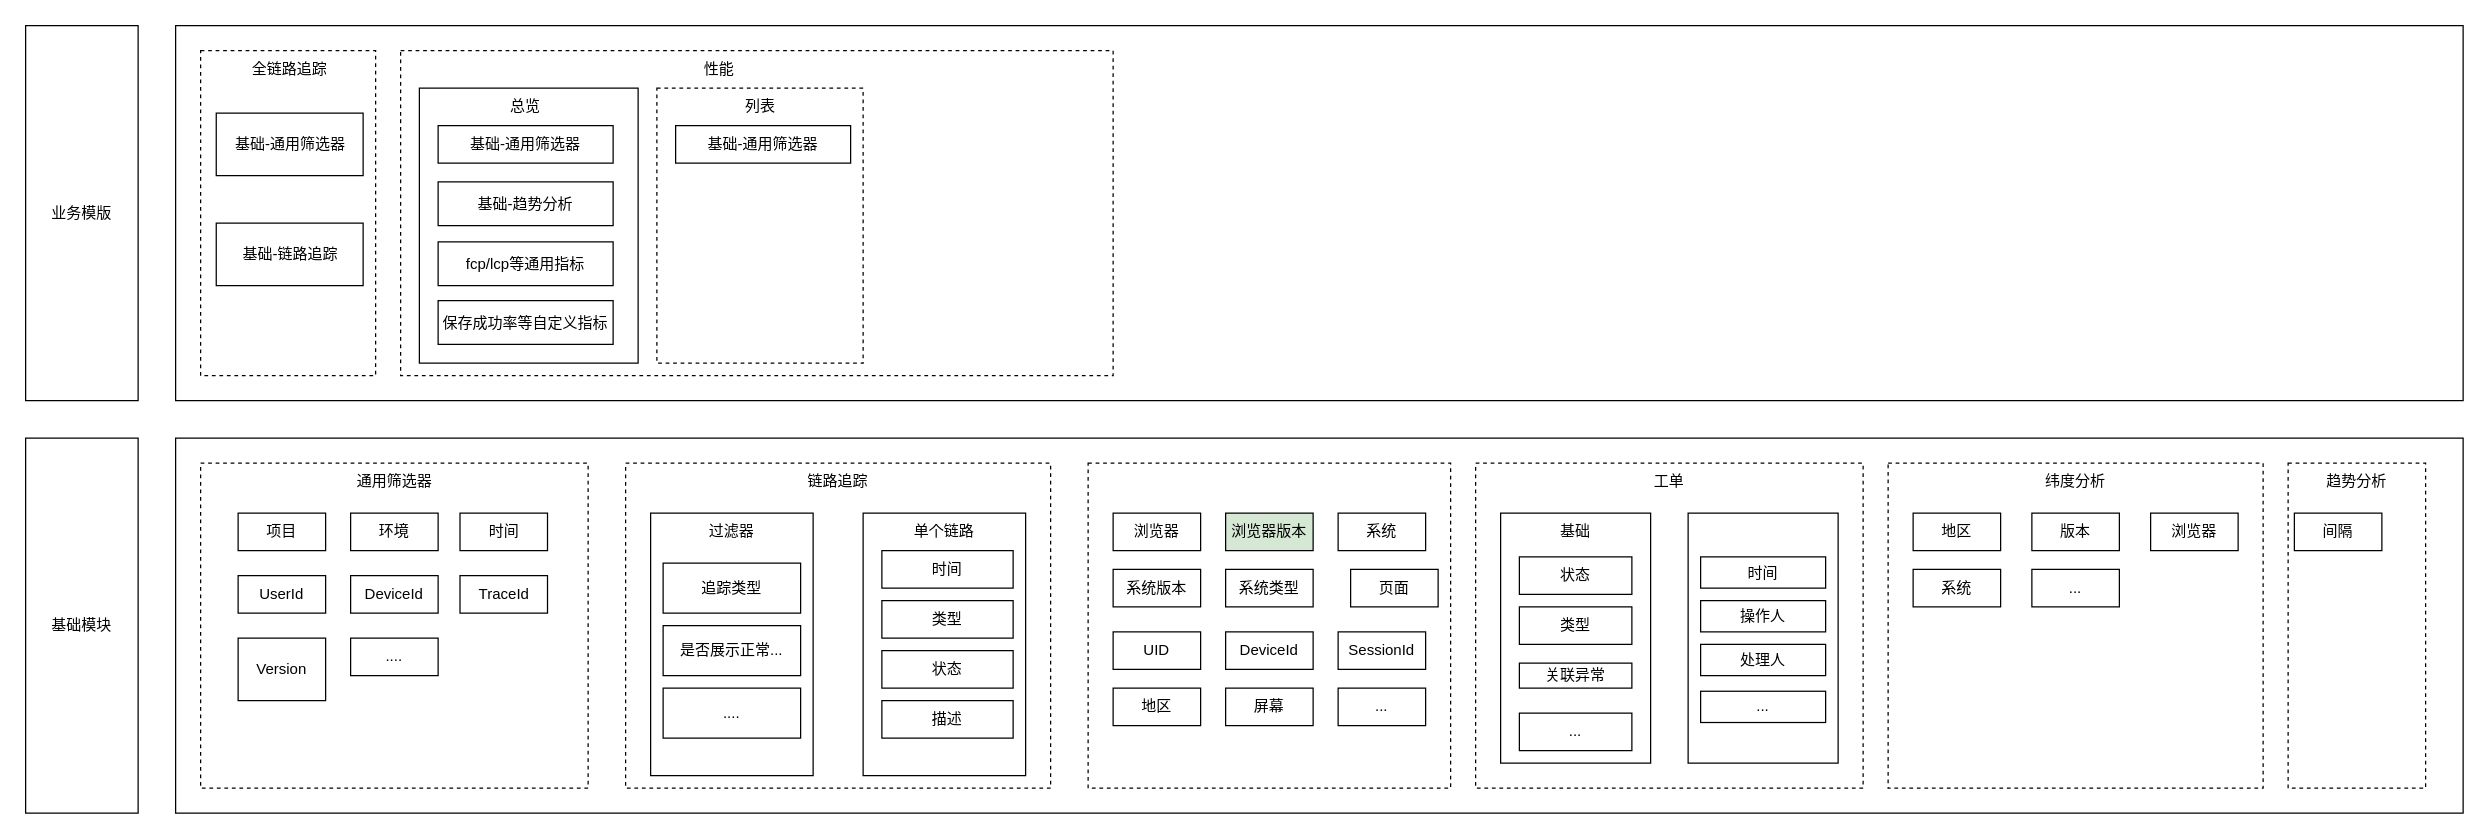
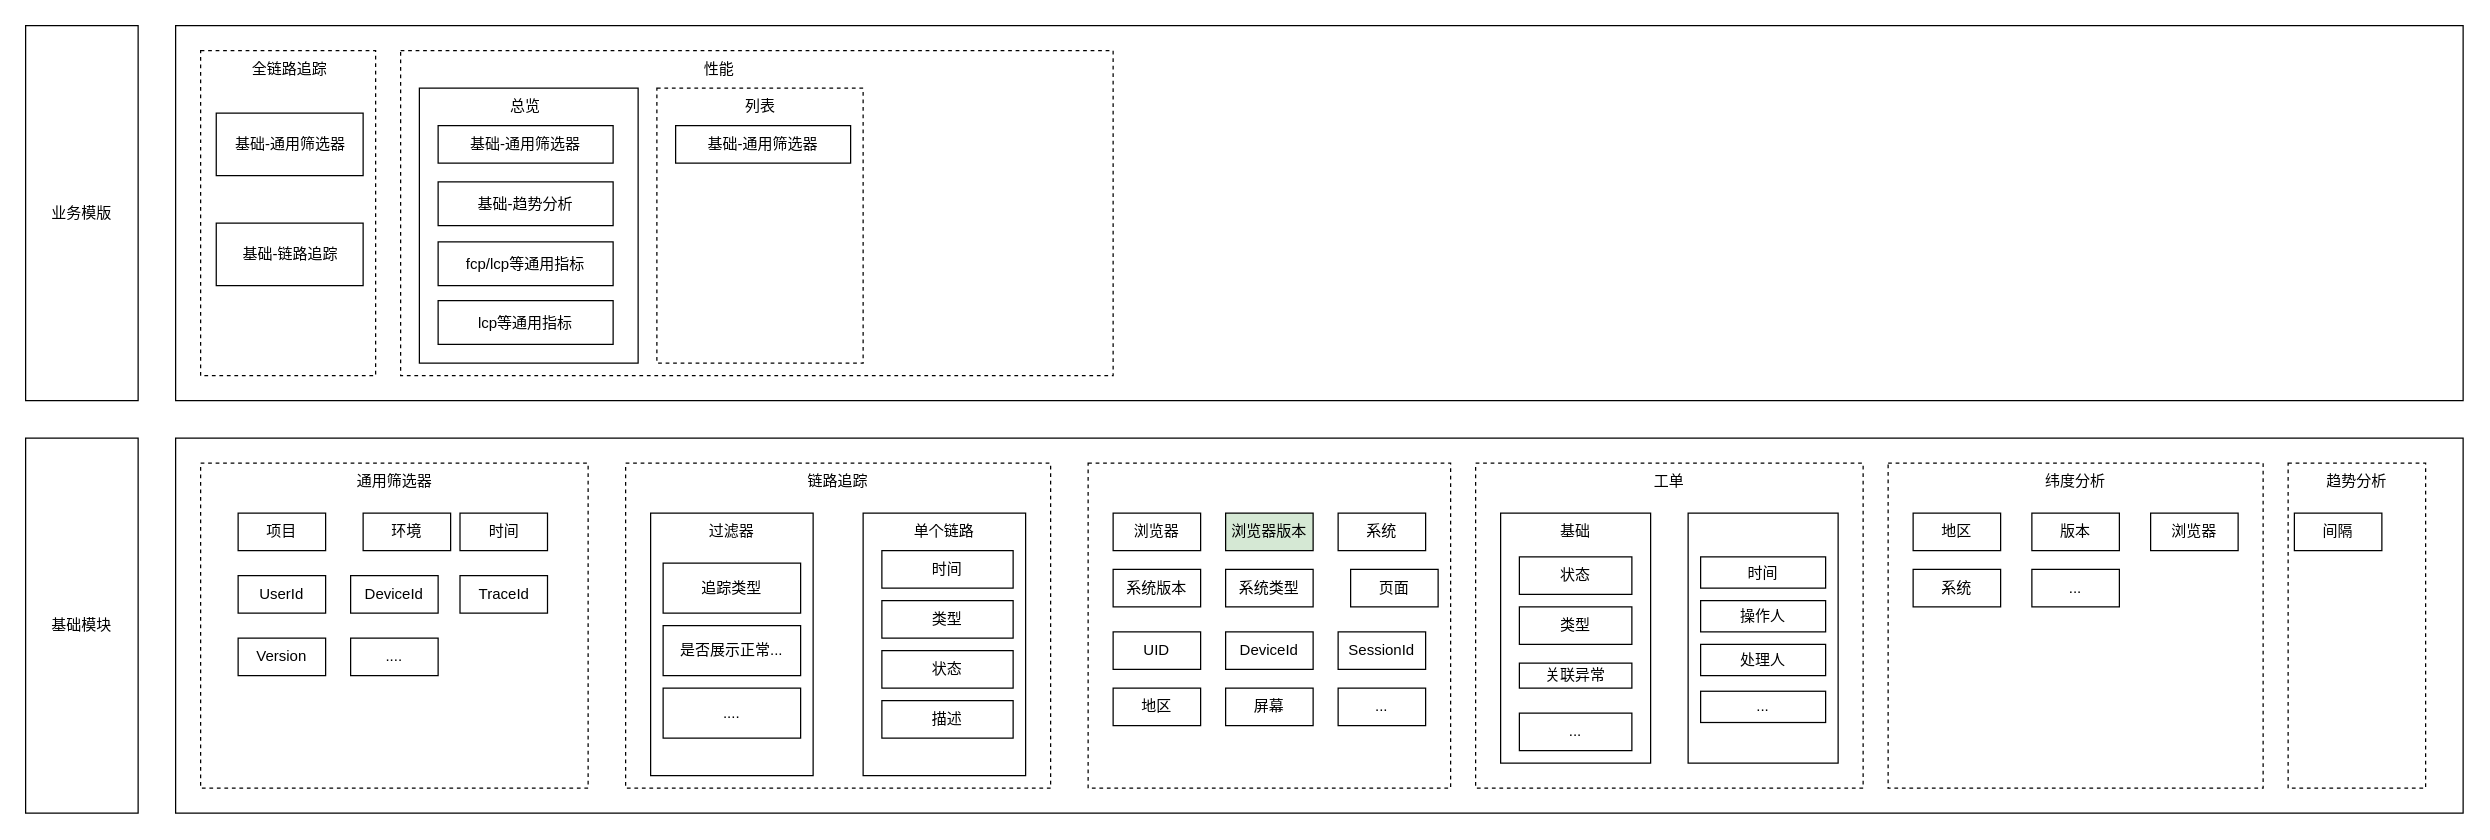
node "保存成功率等自定义指标": label "保存成功率等自定义指标" -> "lcp等通用指标"
node "环境": moved (394, 532) -> (407, 532)
node "Version": size 88x63 -> 88x38
